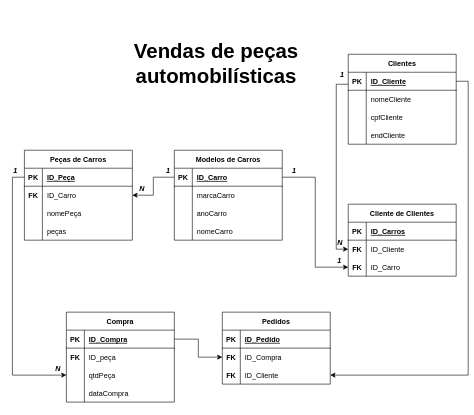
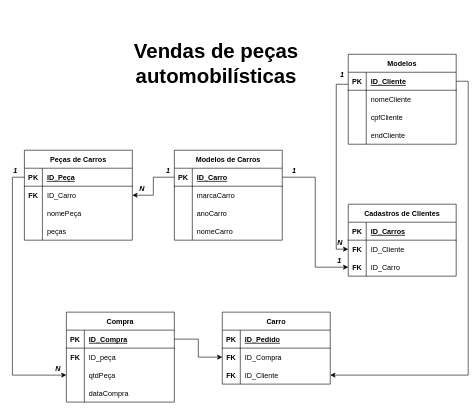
node "Clientes": label "Clientes" -> "Modelos"
node "Cliente de Clientes": label "Cliente de Clientes" -> "Cadastros de Clientes"
node "Pedidos": label "Pedidos" -> "Carro"
